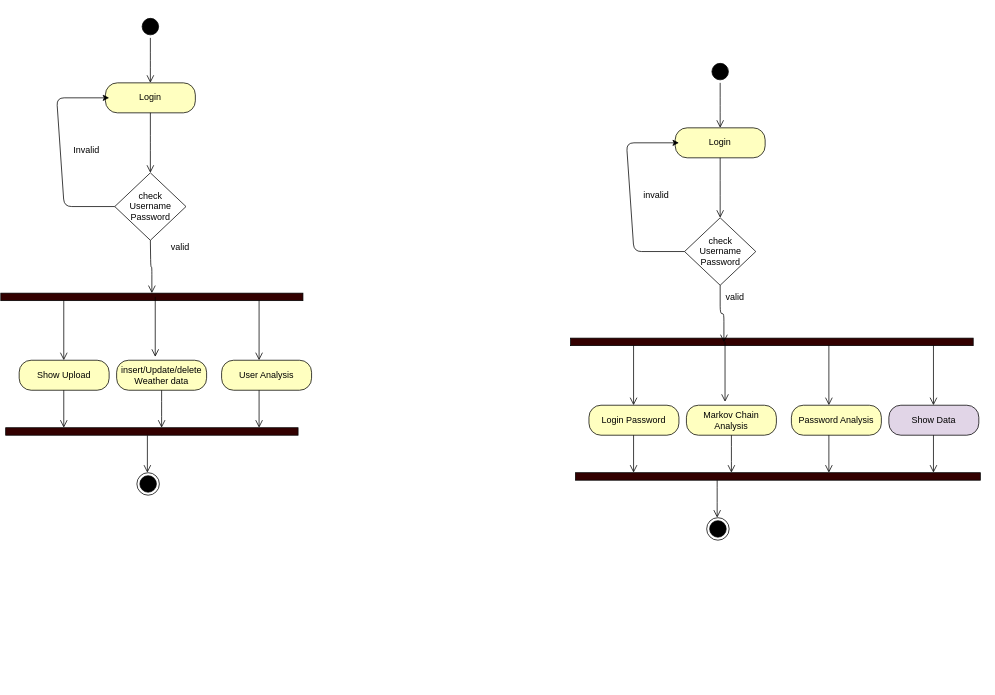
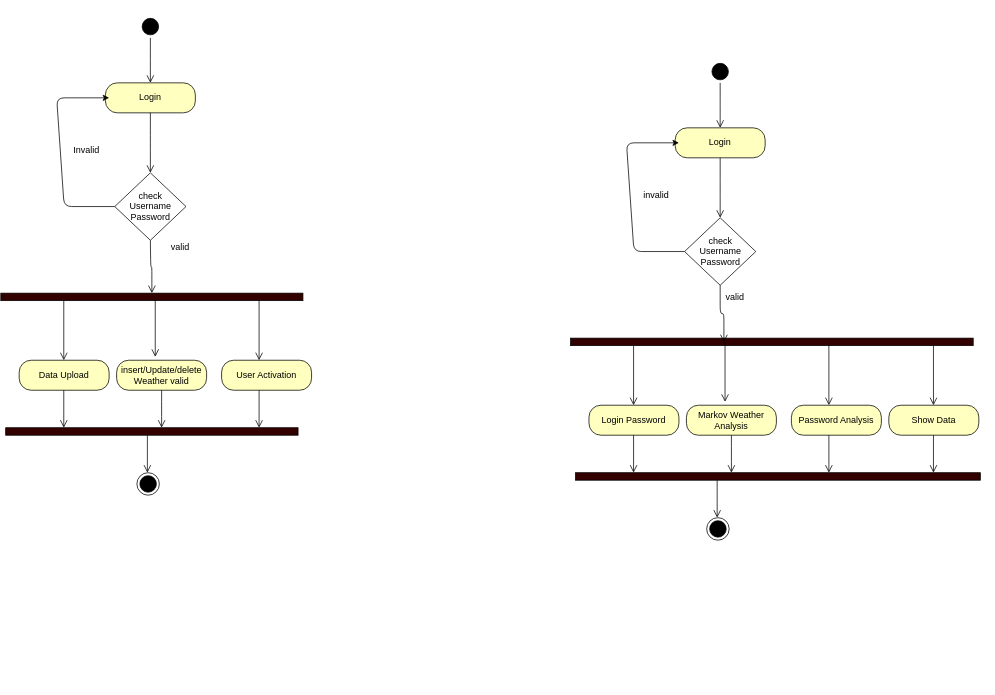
node "Show Upload": label "Show Upload" -> "Data Upload"
node "insert/Update/delete Weather data": label "insert/Update/delete Weather data" -> "insert/Update/delete Weather valid"
node "User Analysis": label "User Analysis" -> "User Activation"
node "Markov Chain Analysis": label "Markov Chain Analysis" -> "Markov Weather Analysis"
node "Show Data": fillcolor #e1d5e7 -> #ffffc0
